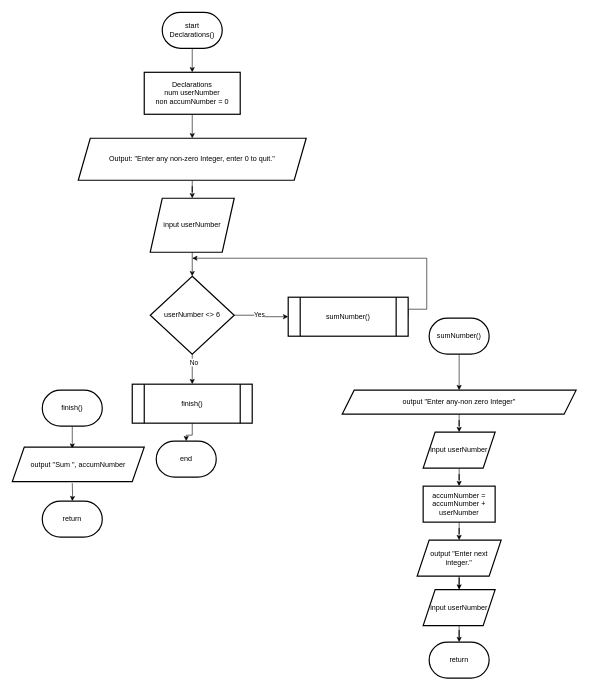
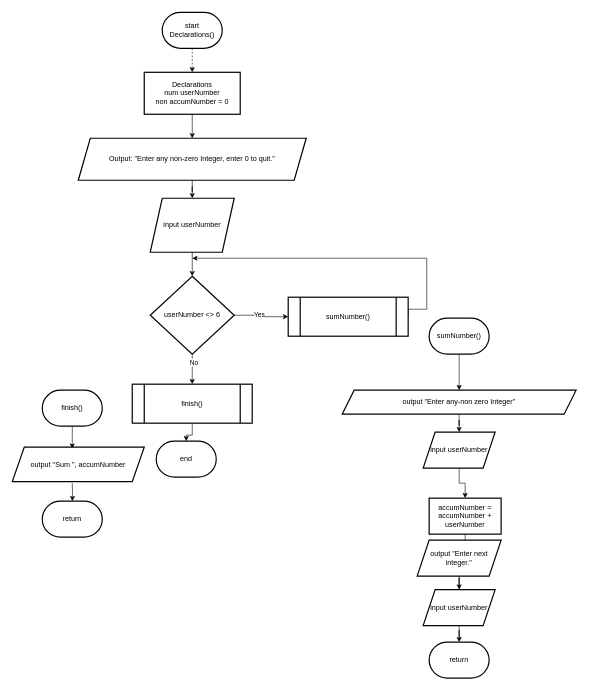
edge "start Declarations()" -> "Declarations num userNumber non accumNumber = 0": style solid -> dashed
node "accumNumber = accumNumber + userNumber": moved (459, 504) -> (465, 516)
